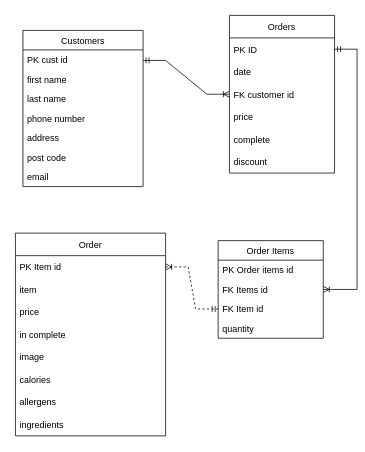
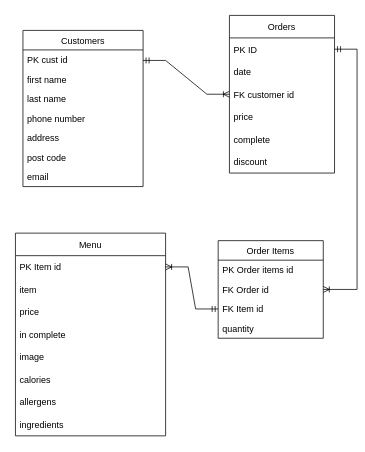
node "Order": label "Order" -> "Menu"
edge "PK Item id" -- "FK Item id": style dashed -> solid
node "FK Items id": label "FK Items id" -> "FK Order id"
